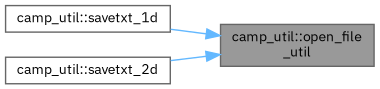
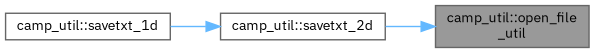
edge "camp_util::savetxt_1d" -> "camp_util::open_file _util": now "camp_util::savetxt_1d" -> "camp_util::savetxt_2d"
